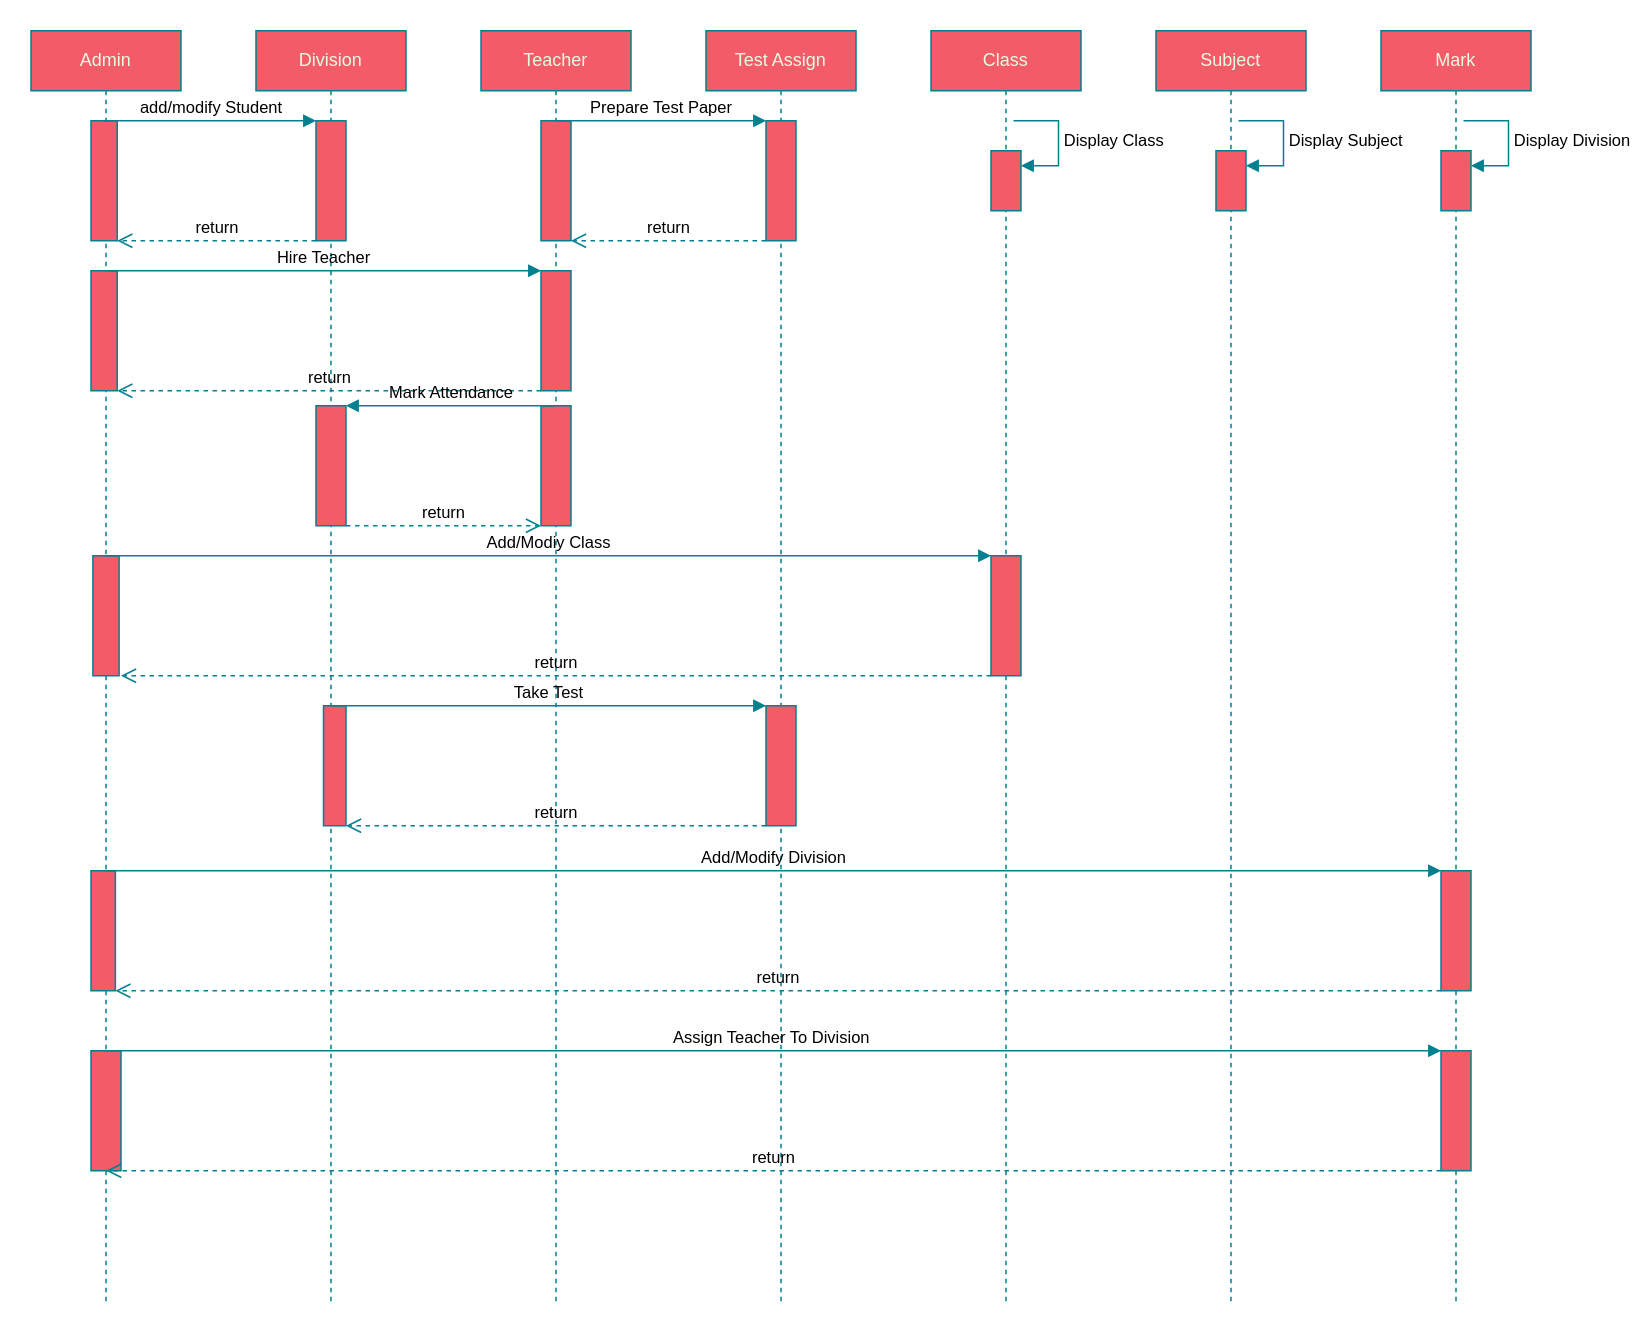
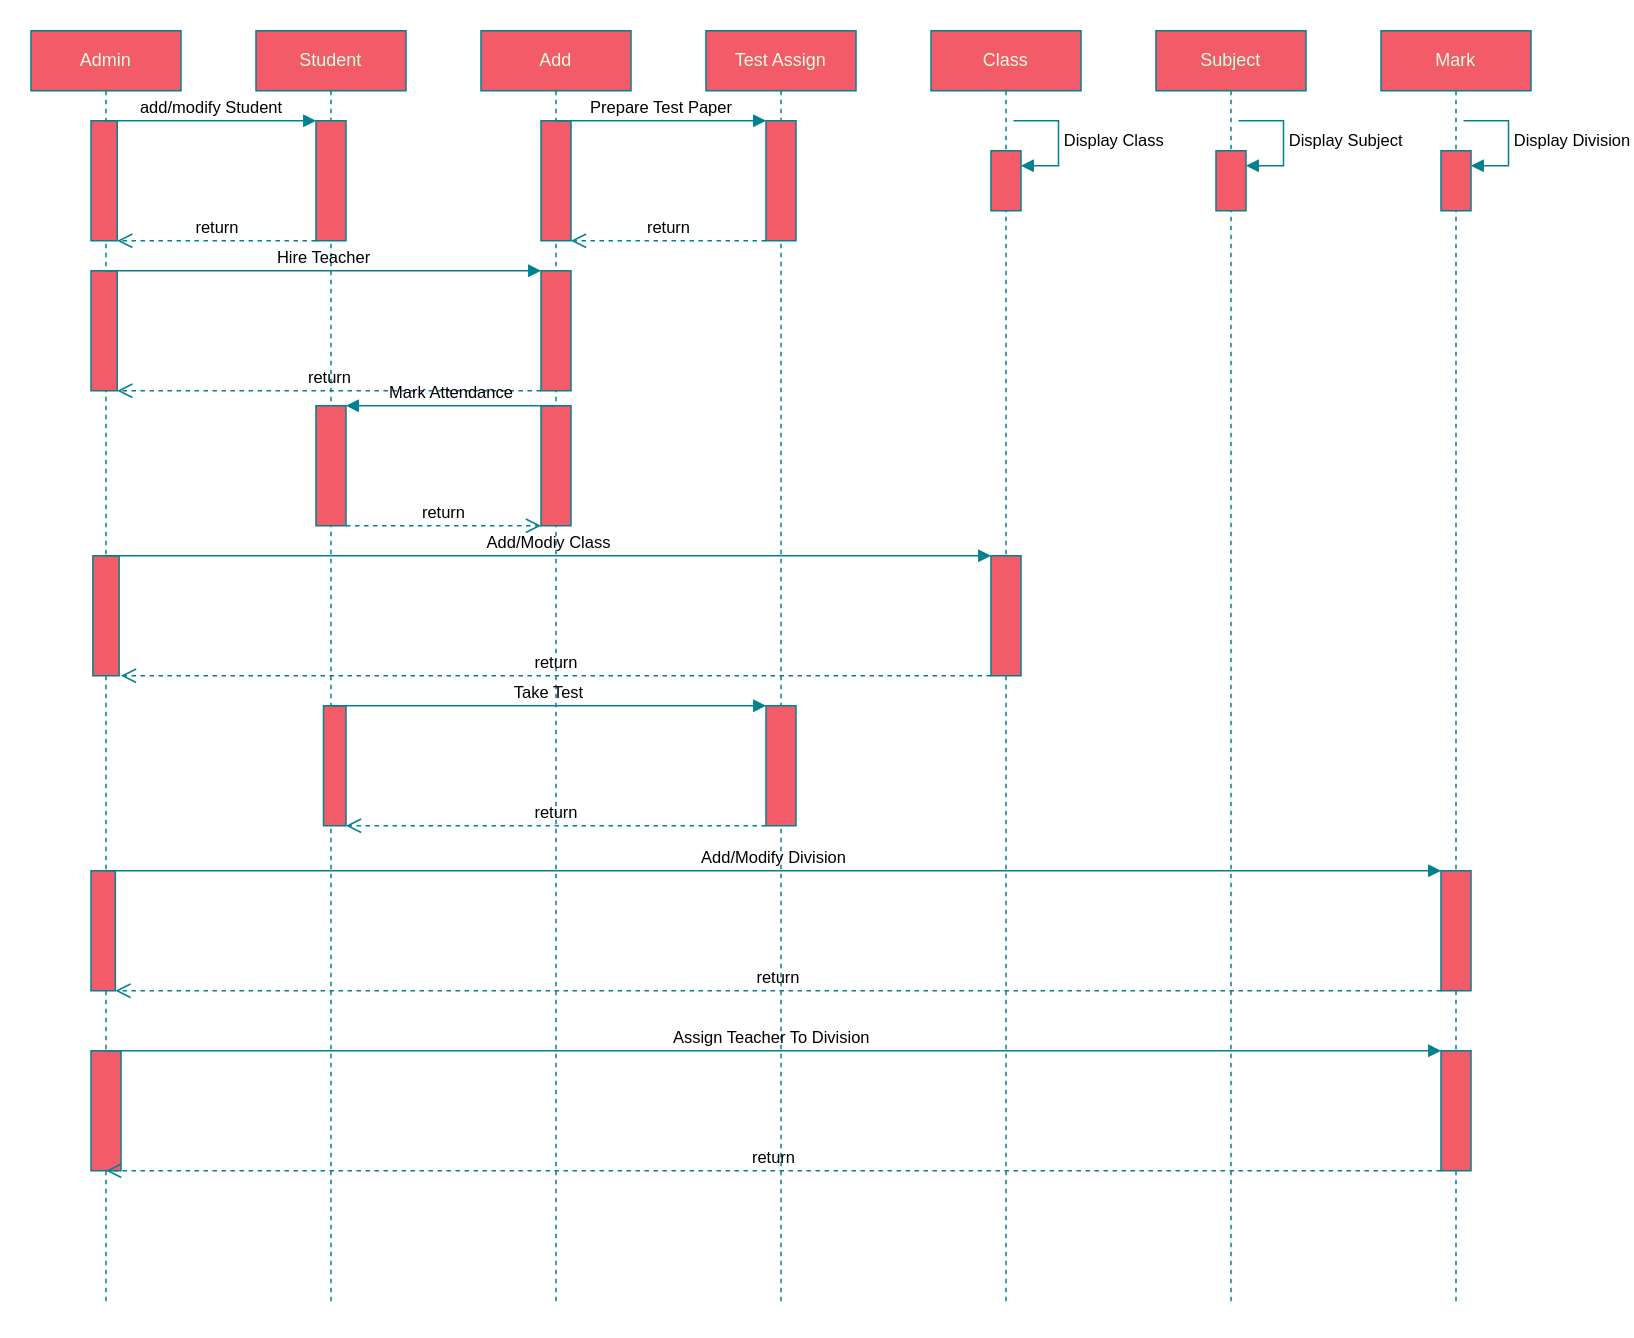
node "Division": label "Division" -> "Student"
node "Teacher": label "Teacher" -> "Add"
